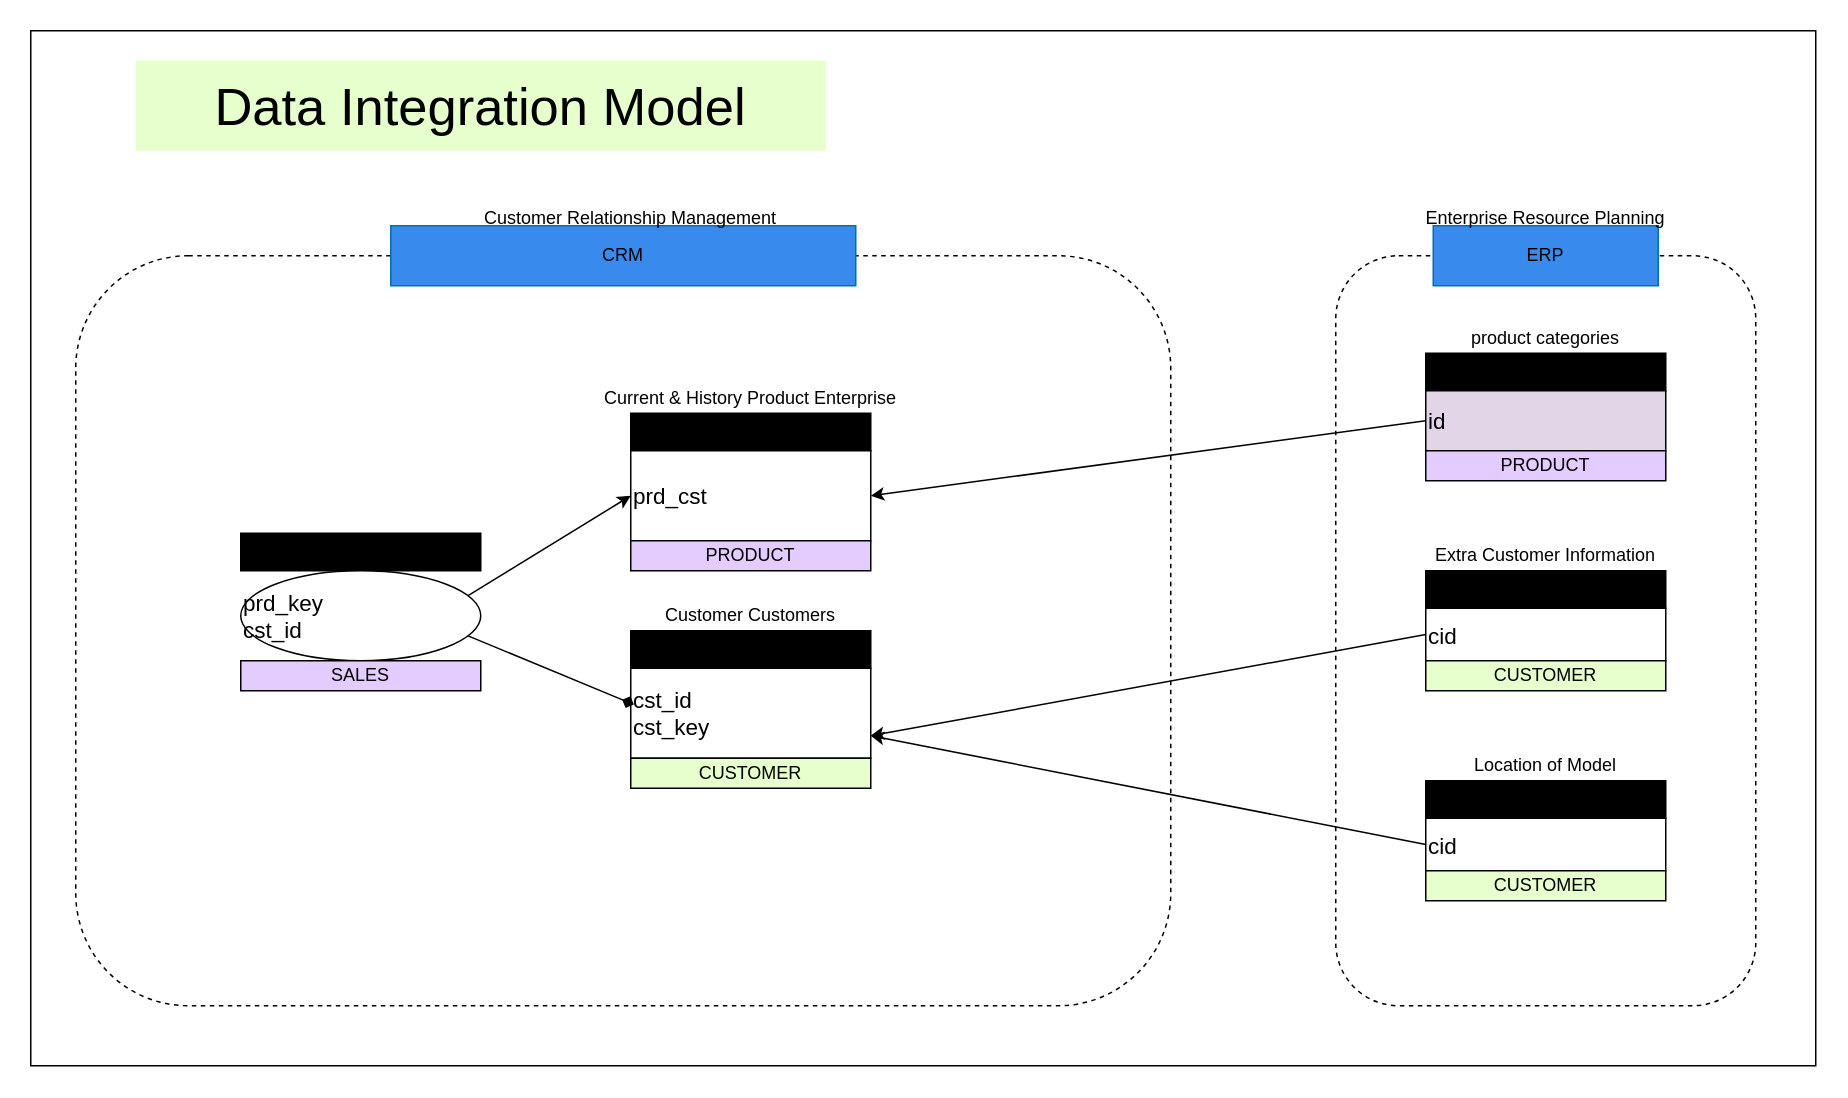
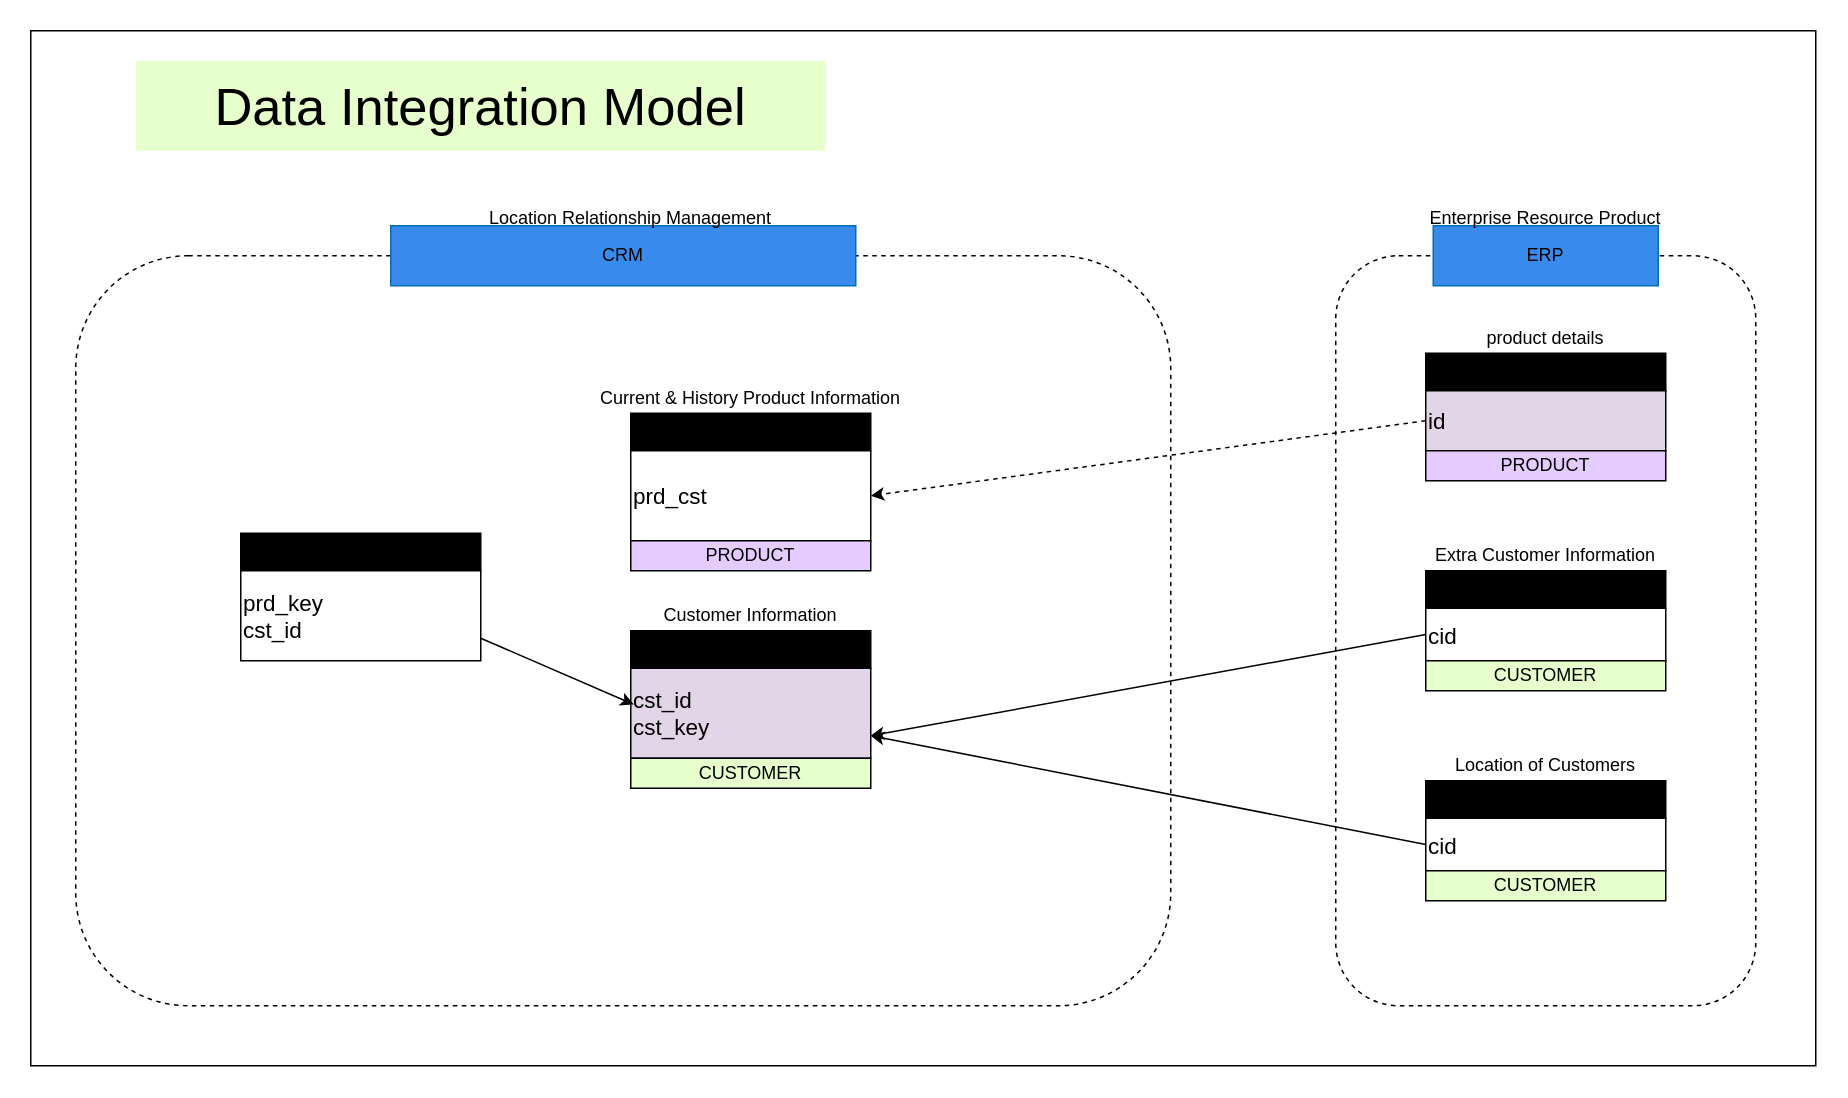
node "Customer Relationship Management": label "Customer Relationship Management" -> "Location Relationship Management"
node "Enterprise Resource Planning": label "Enterprise Resource Planning" -> "Enterprise Resource Product"
node "product categories": label "product categories" -> "product details"
node "Current & History Product Enterprise": label "Current & History Product Enterprise" -> "Current & History Product Information"
edge "id" -> "prd_cst": style solid -> dashed
edge "prd_key cst_id" -> "prd_cst": removed
node "prd_key cst_id": shape ellipse -> rectangle
node "Customer Customers": label "Customer Customers" -> "Customer Information"
node "SALES": removed
edge "prd_key cst_id" -> "cst_id cst_key": arrowhead diamond -> classic
node "cst_id cst_key": fillcolor #ffffff -> #e1d5e7
node "Location of Model": label "Location of Model" -> "Location of Customers"
